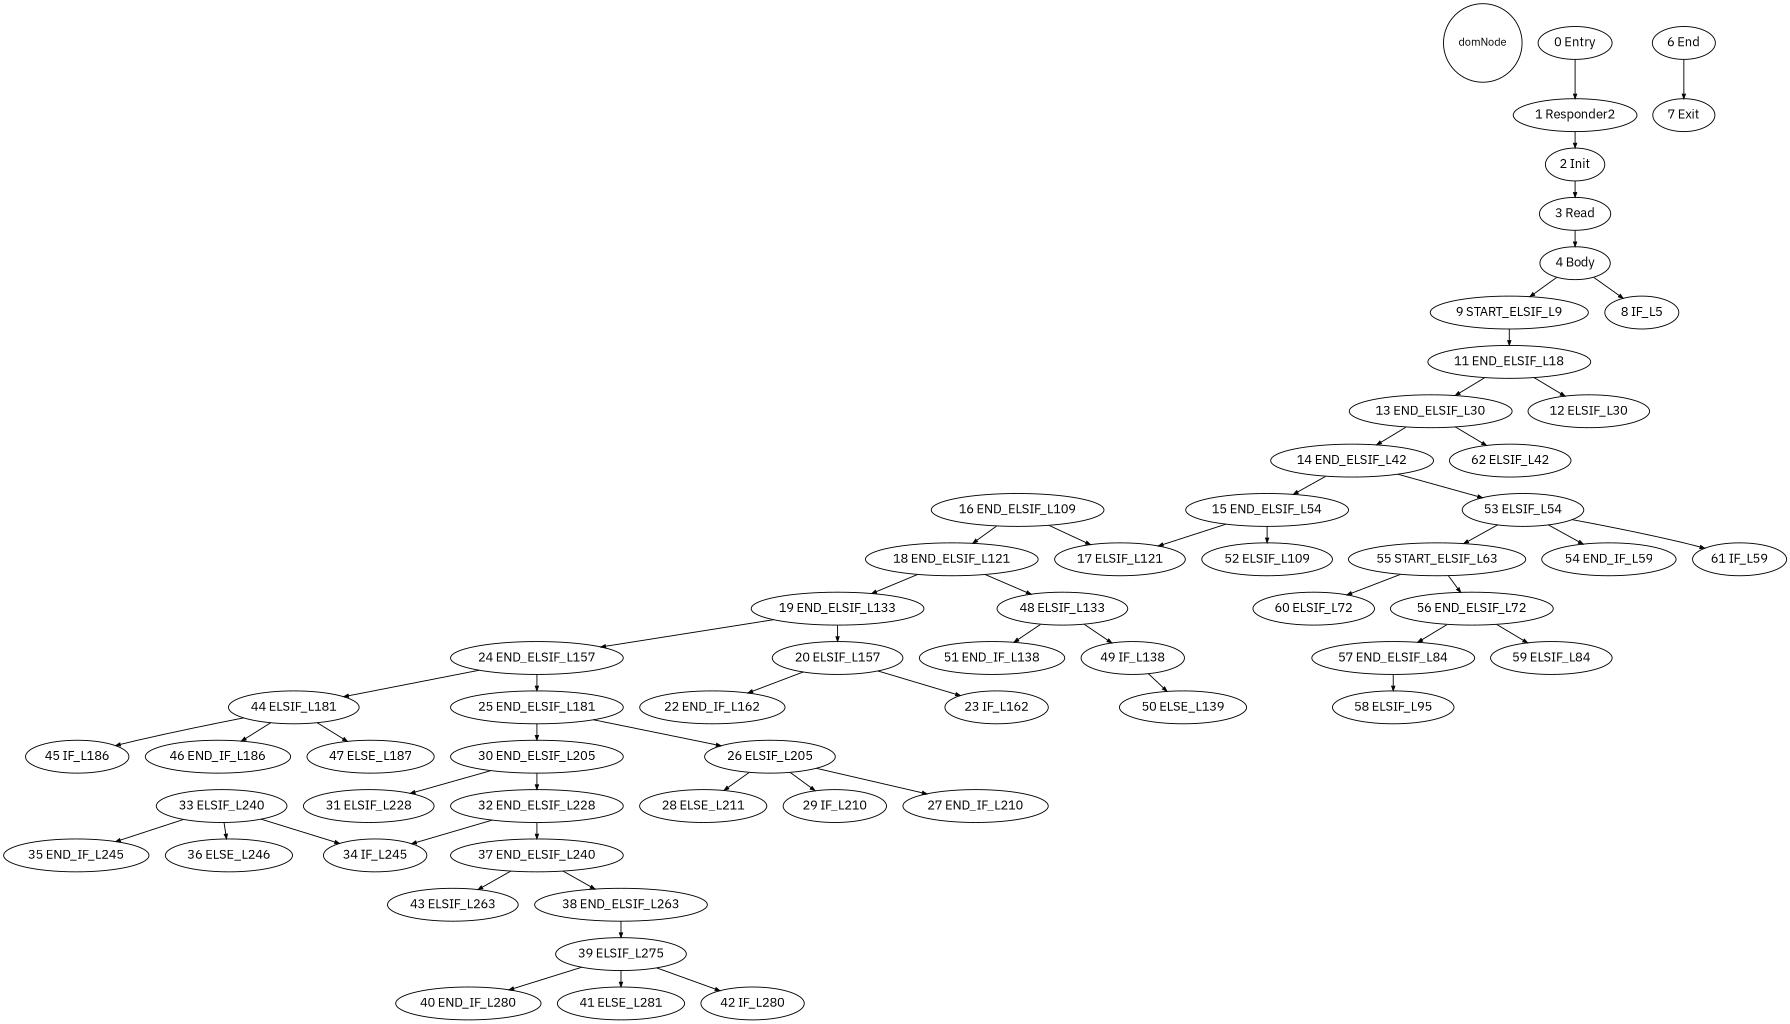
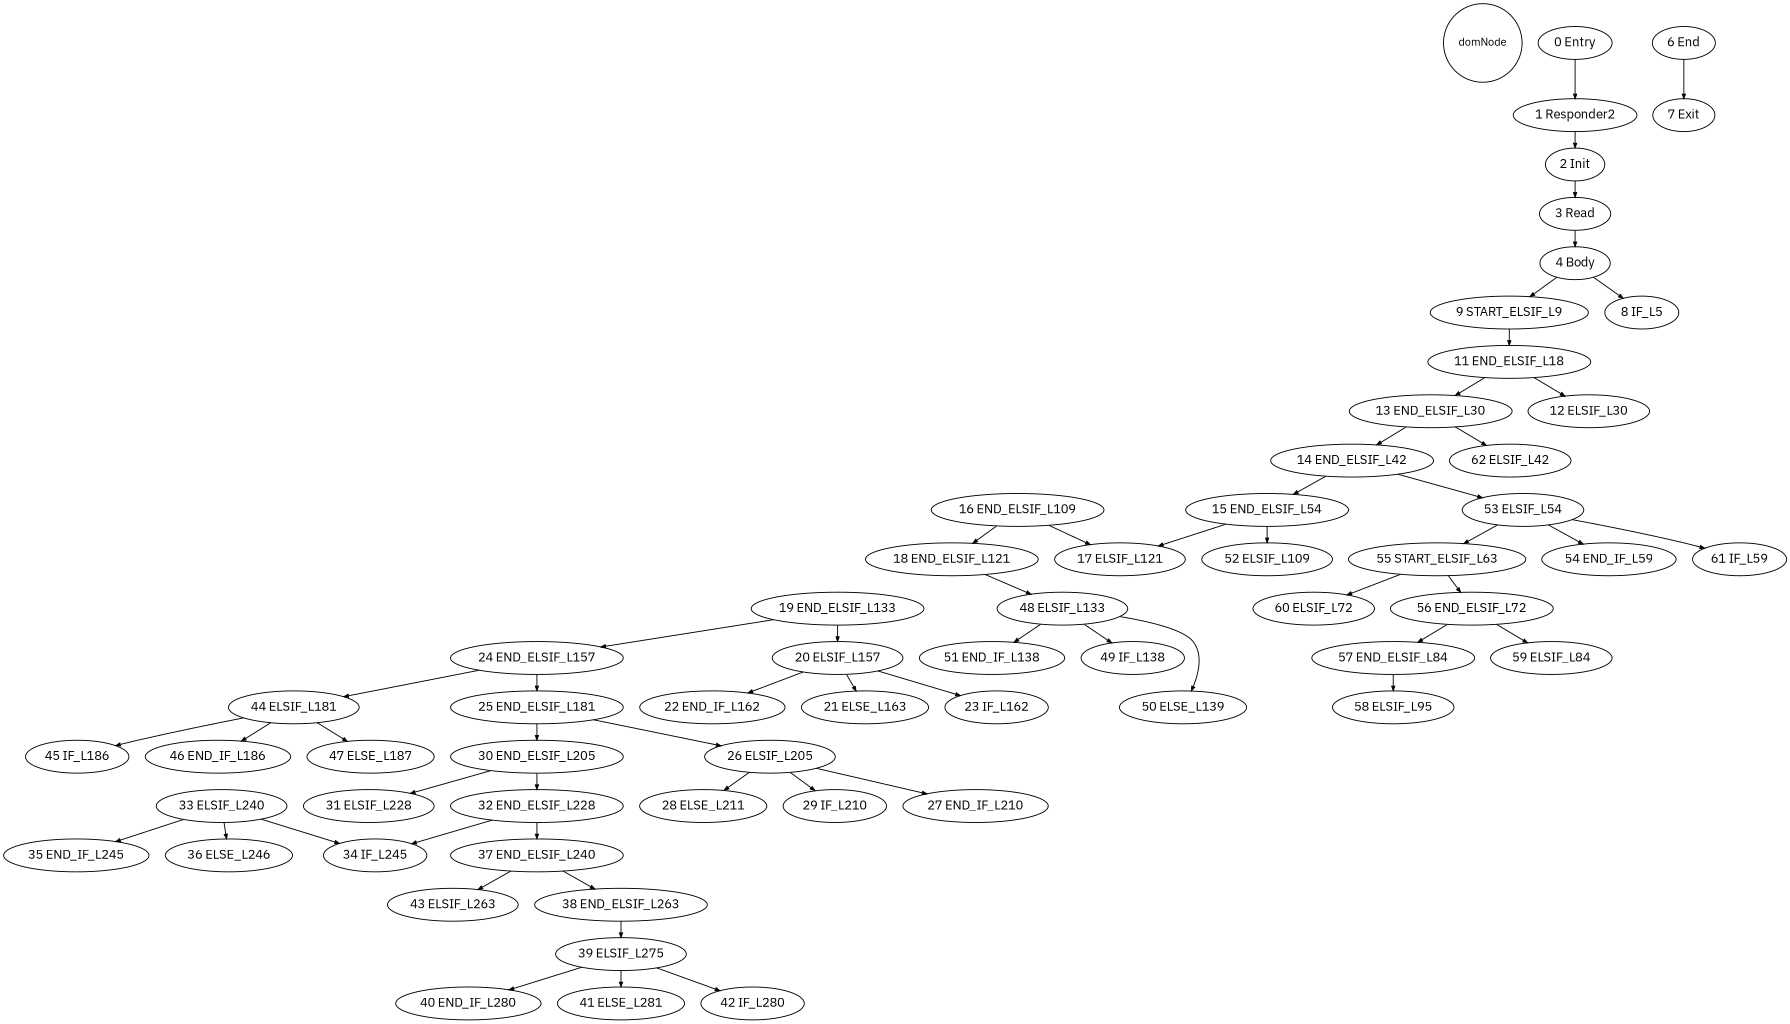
edge "18 END_ELSIF_L121" -> "19 END_ELSIF_L133": removed
edge "49 IF_L138" -> "50 ELSE_L139": now "48 ELSIF_L133" -> "50 ELSE_L139"
node "21 ELSE_L163": added
